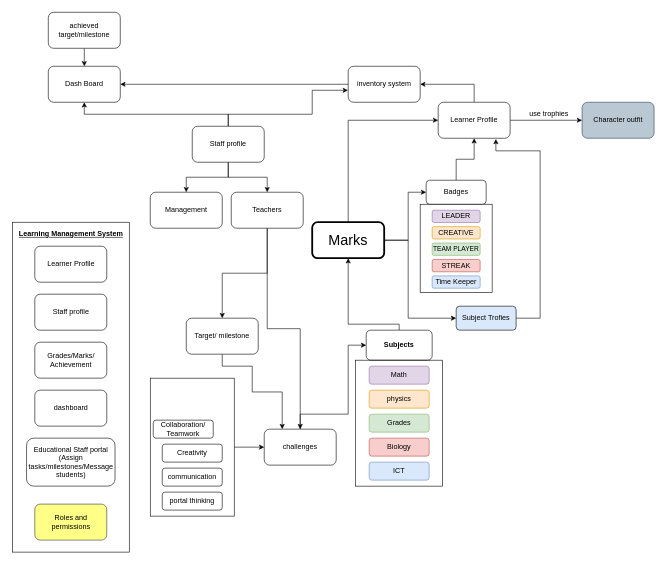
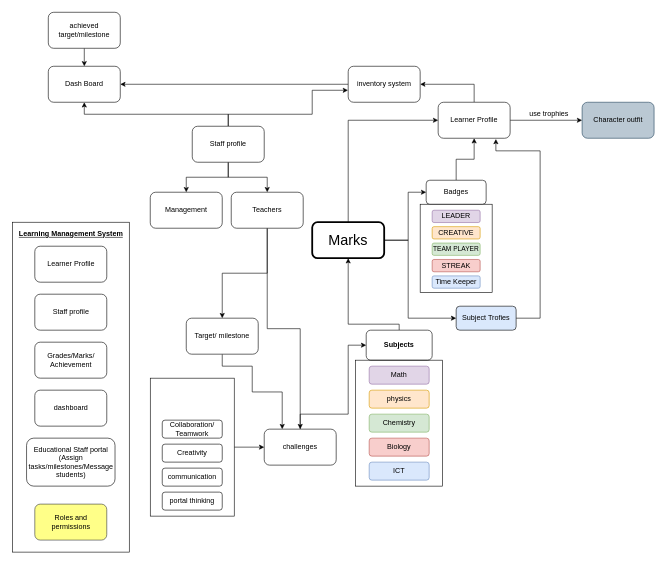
node "Grades": label "Grades" -> "Chemistry"
node "Collaboration/ Teamwork": moved (183, 429) -> (192, 429)
